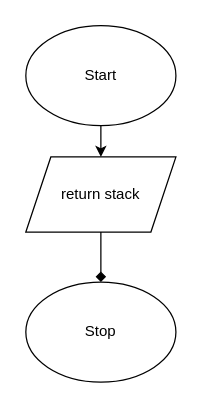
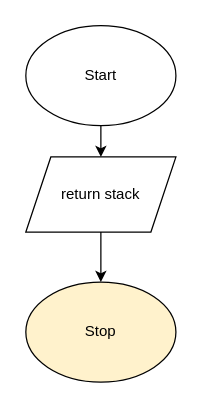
edge "return stack" -> "Stop": arrowhead diamond -> classic
node "Stop": fillcolor #ffffff -> #fff2cc
